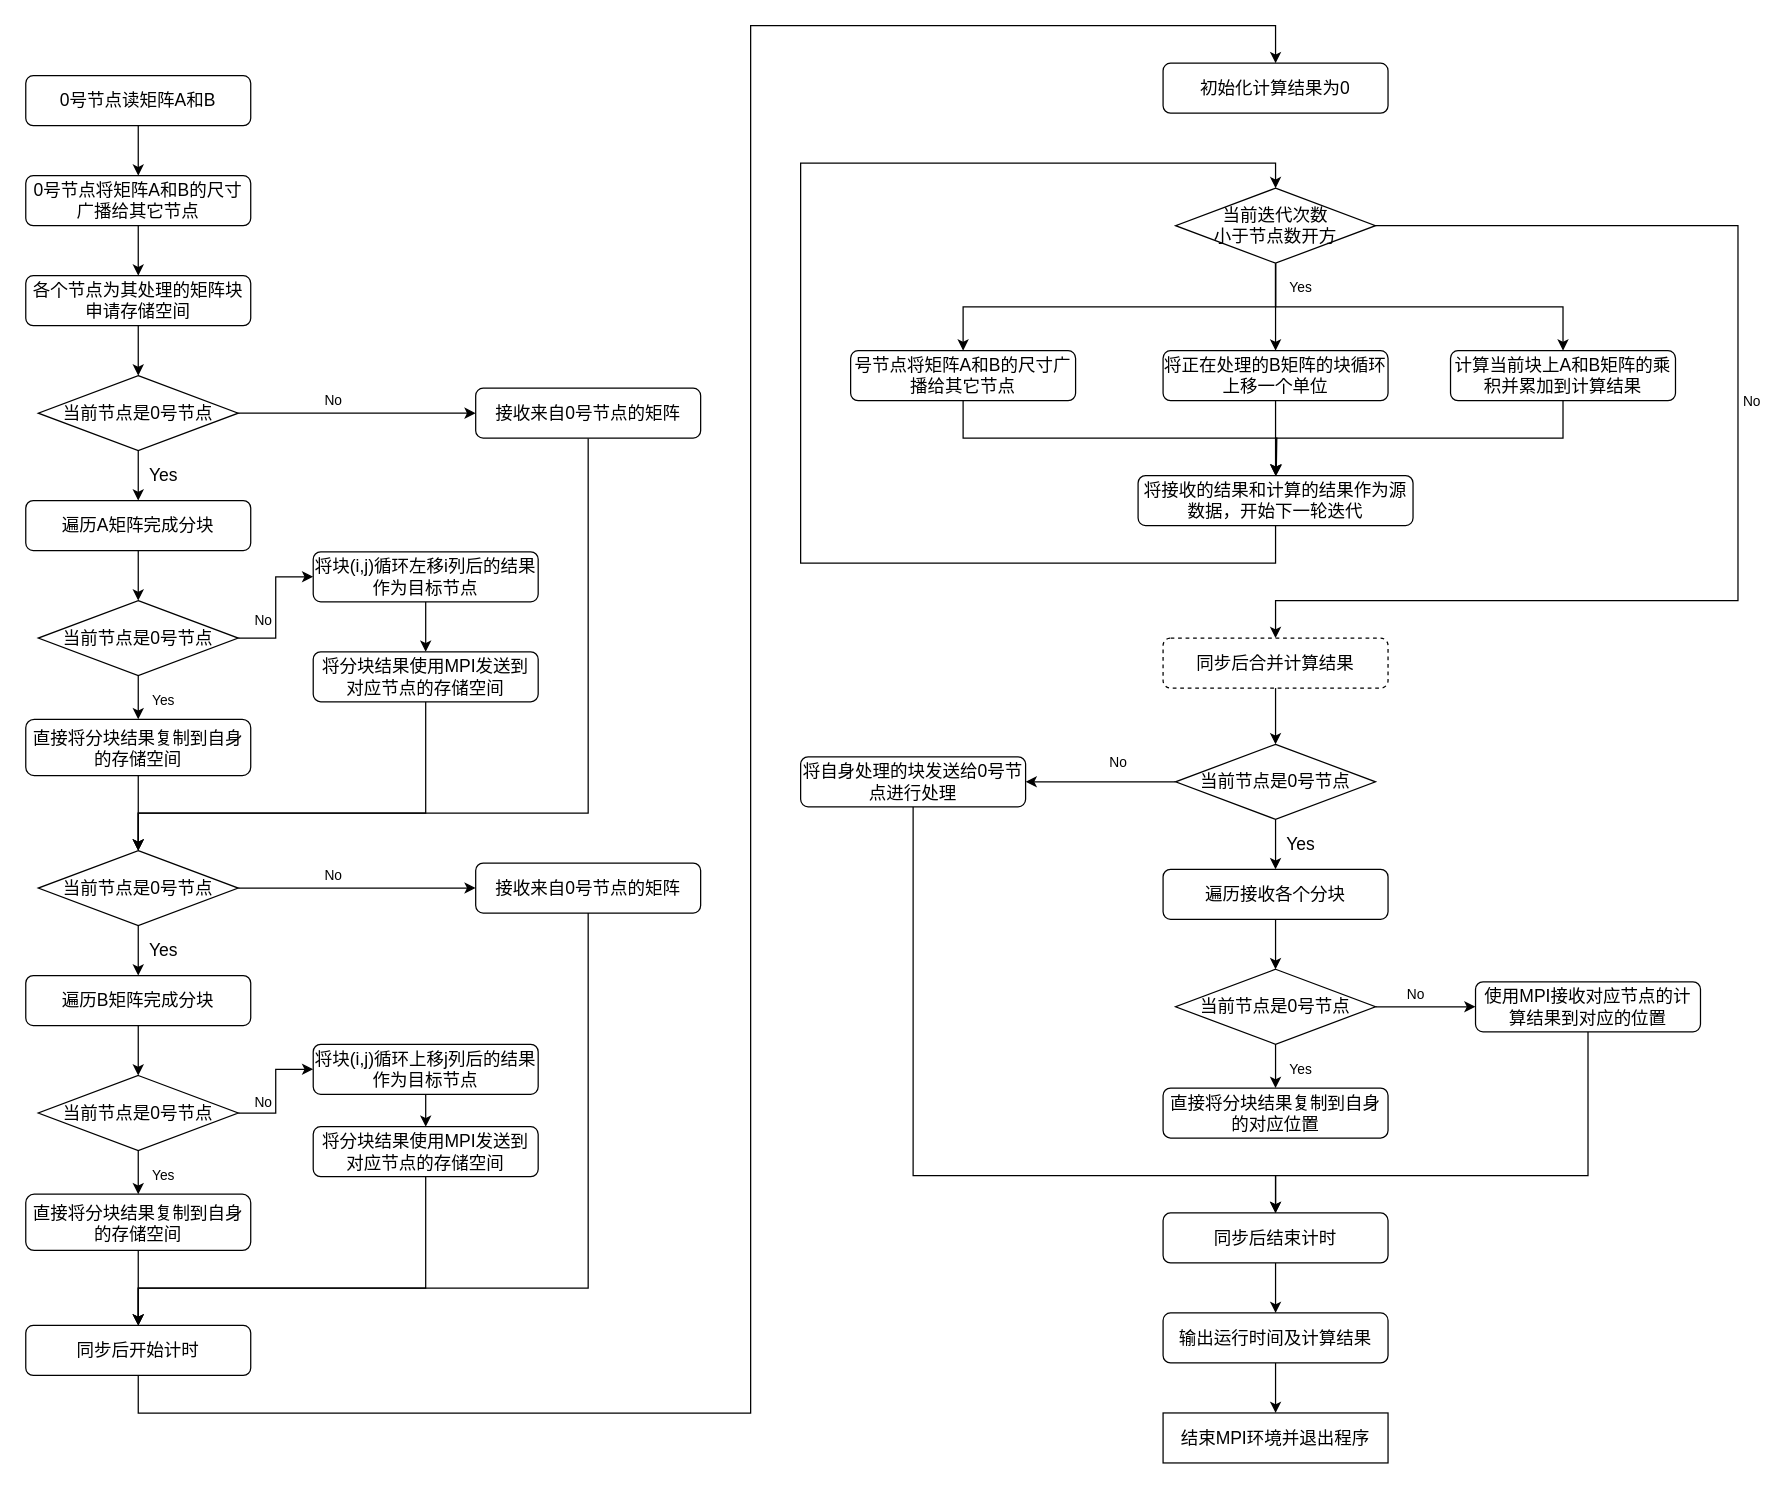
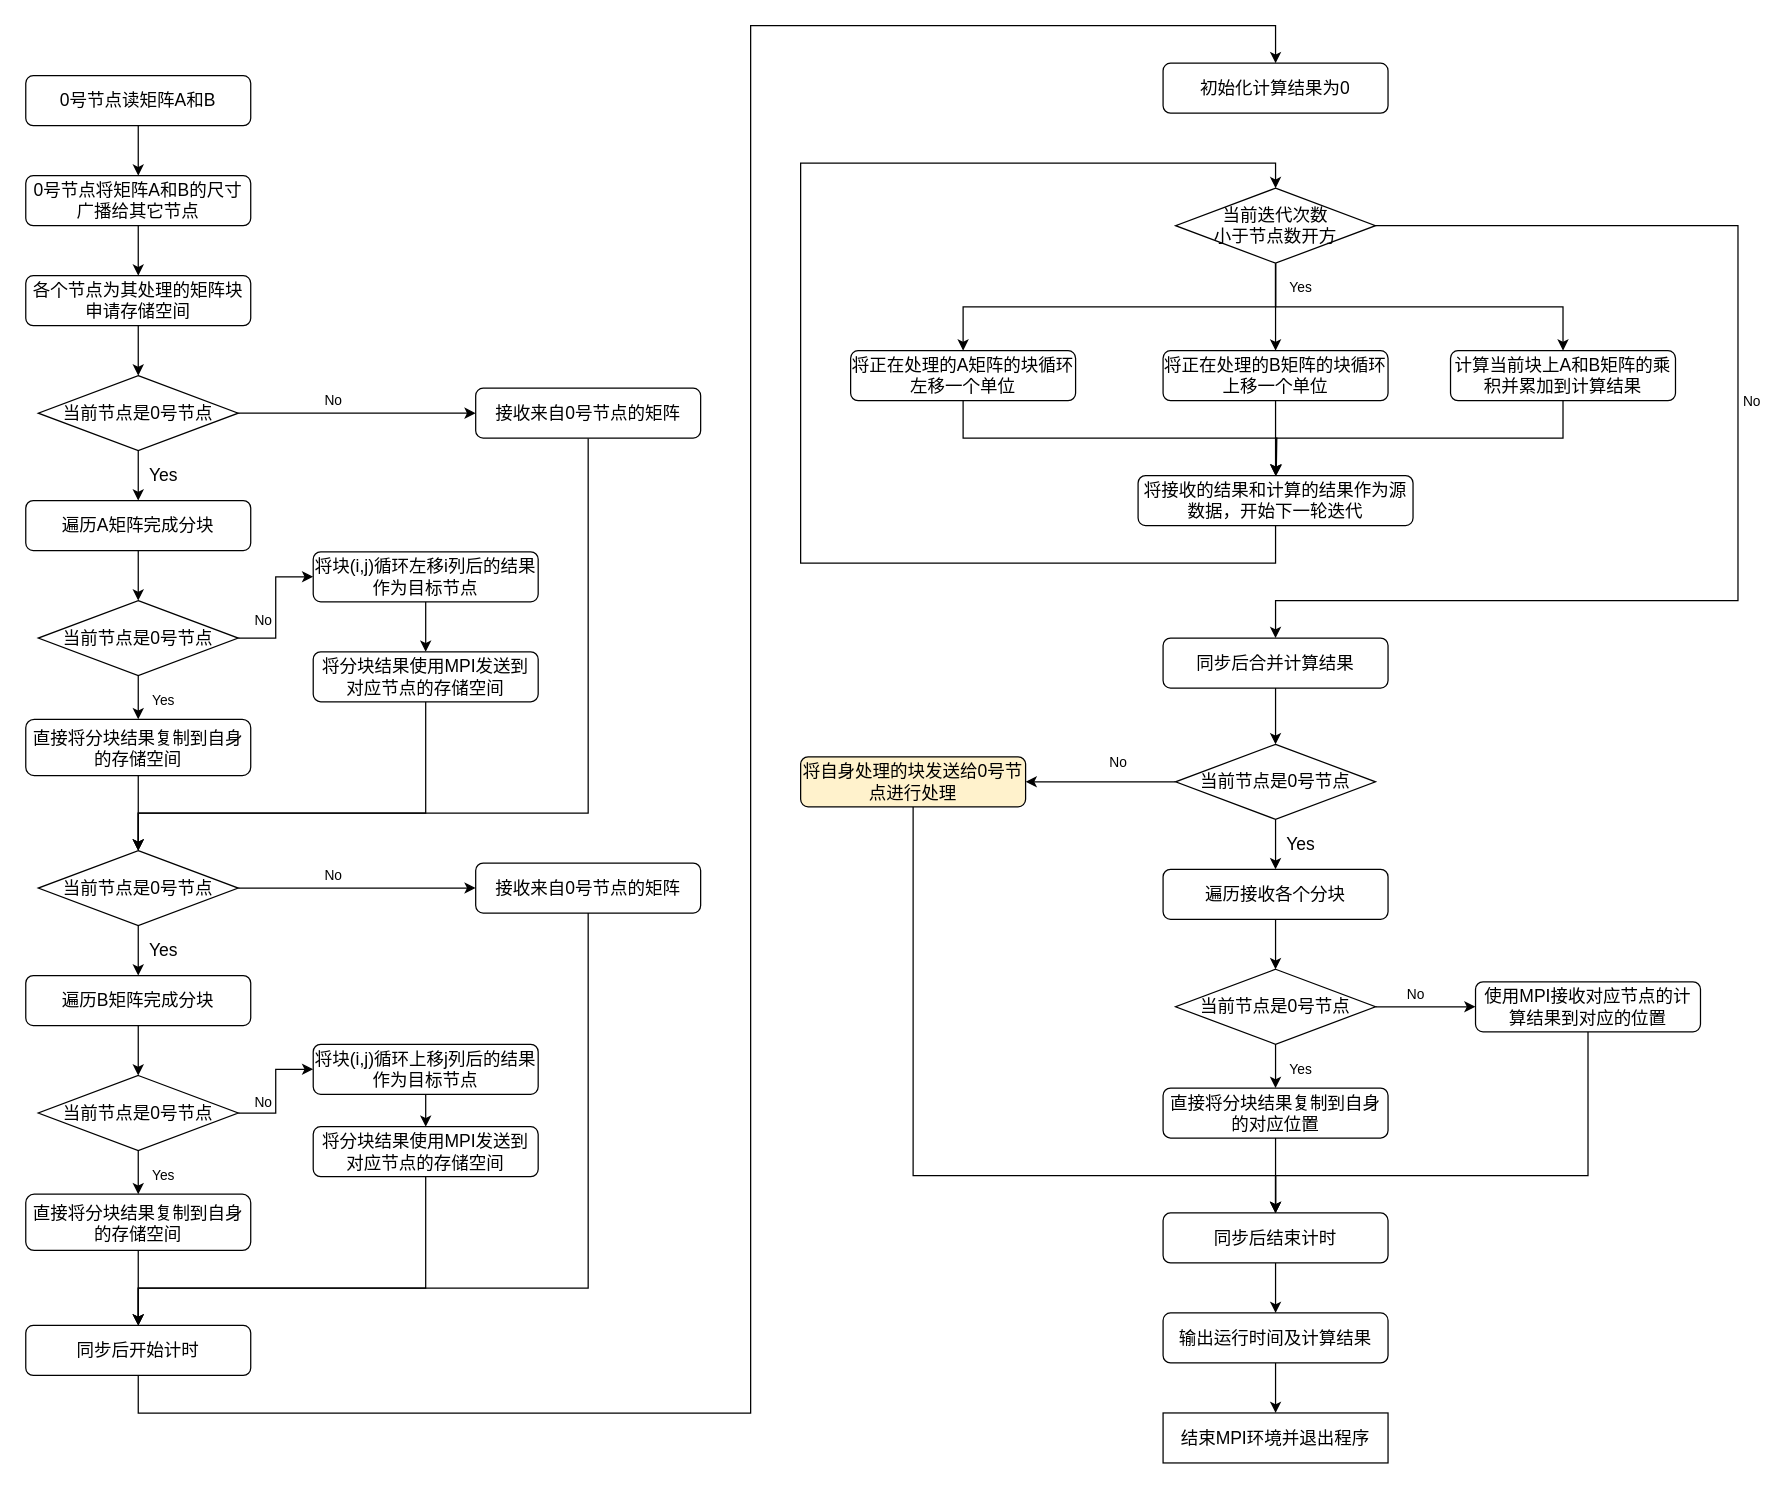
node "号节点将矩阵A和B的尺寸广播给其它节点": label "号节点将矩阵A和B的尺寸广播给其它节点" -> "将正在处理的A矩阵的块循环左移一个单位"
node "同步后合并计算结果": style dashed -> solid
node "将自身处理的块发送给0号节点进行处理": fillcolor #ffffff -> #fff2cc
edge "直接将分块结果复制到自身的对应位置" -> "同步后结束计时": added
